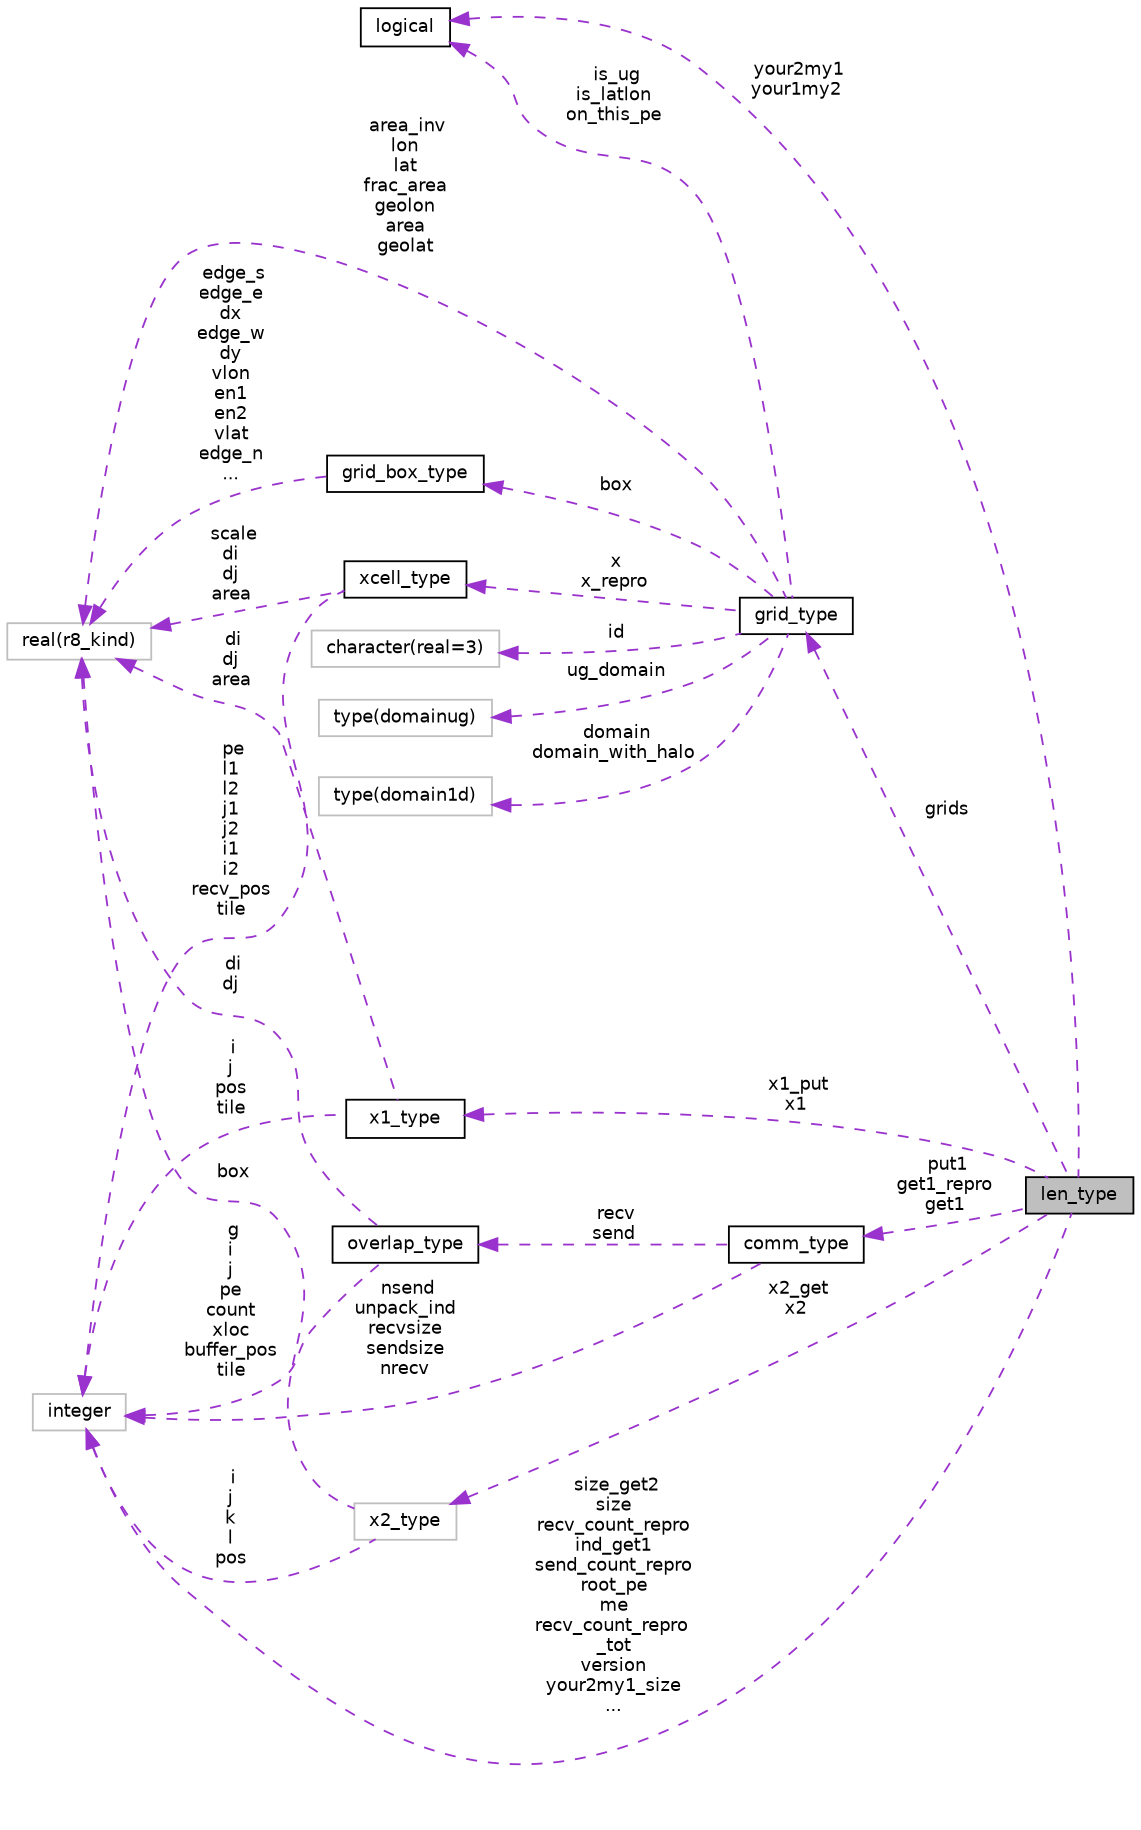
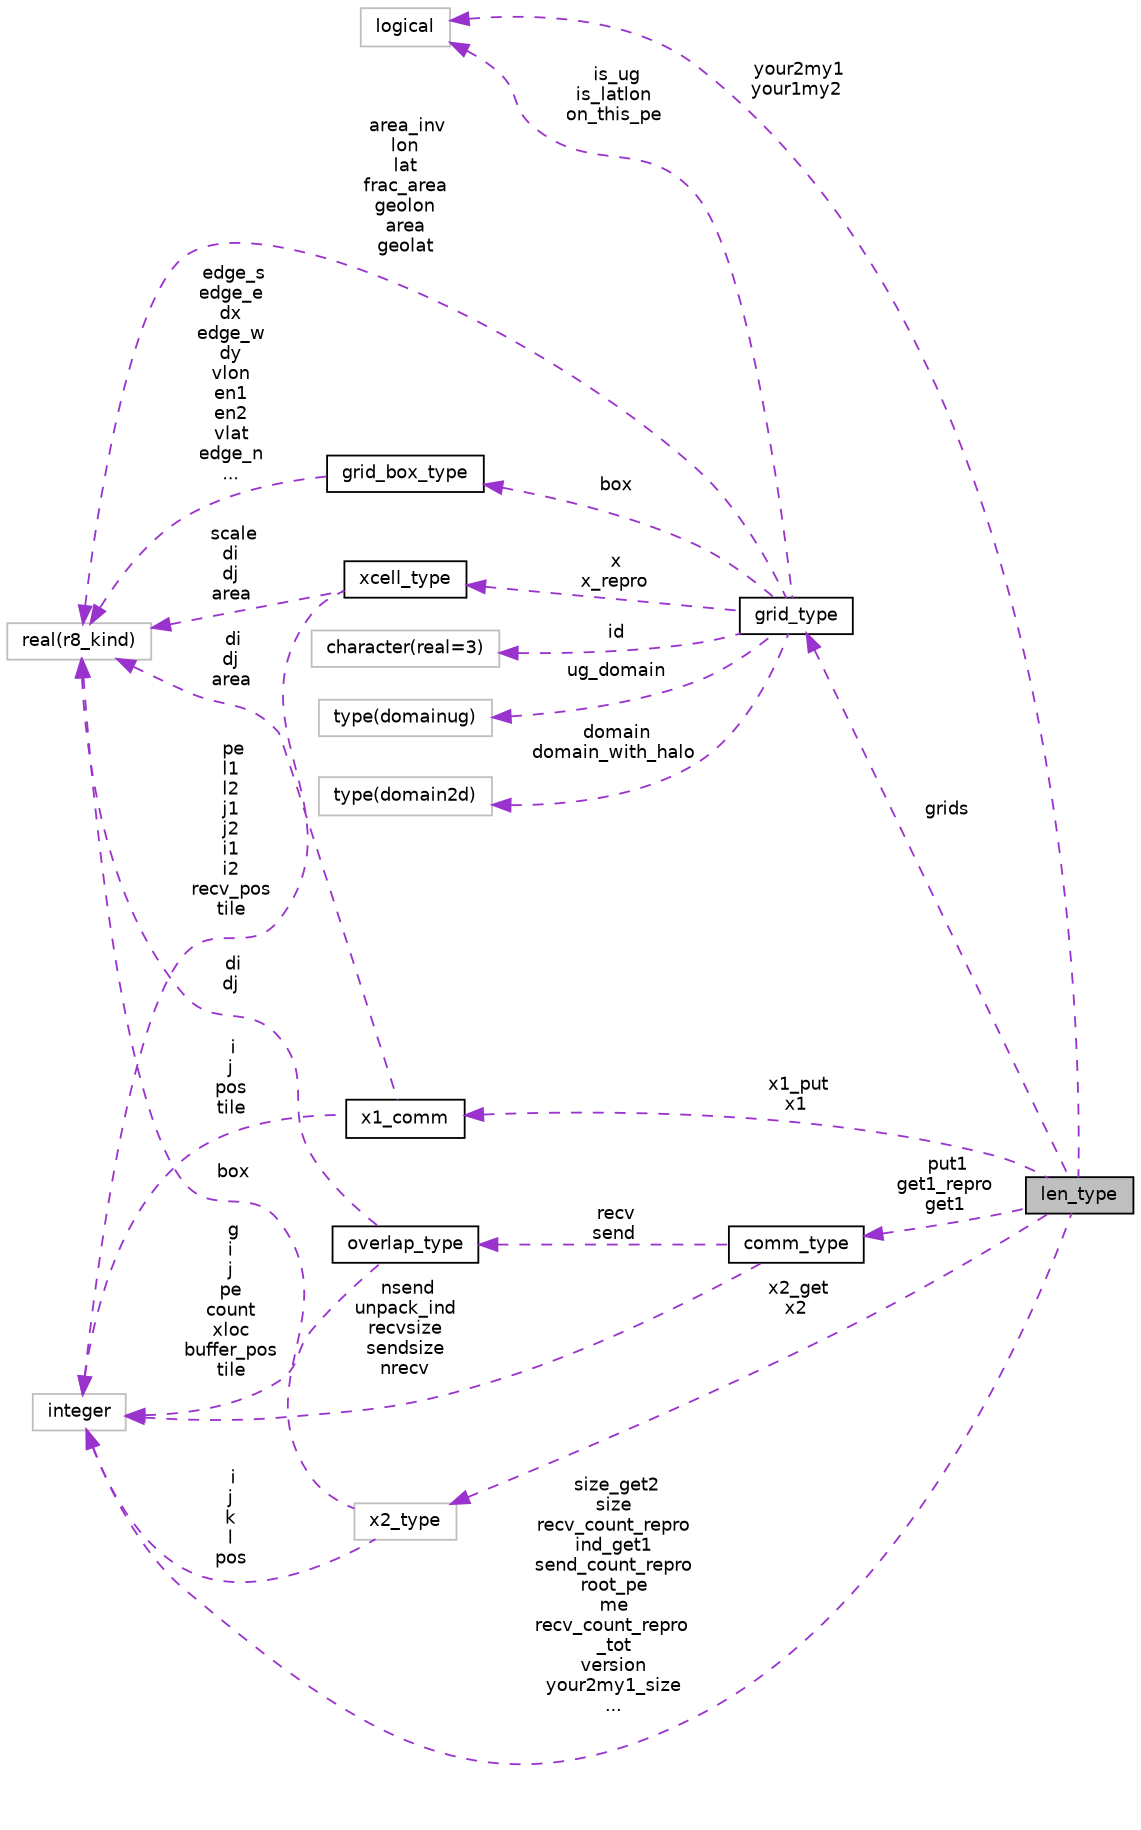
node "logical": color black -> grey75
node "type(domain1d)": label "type(domain1d)" -> "type(domain2d)"
node "x1_type": label "x1_type" -> "x1_comm"
